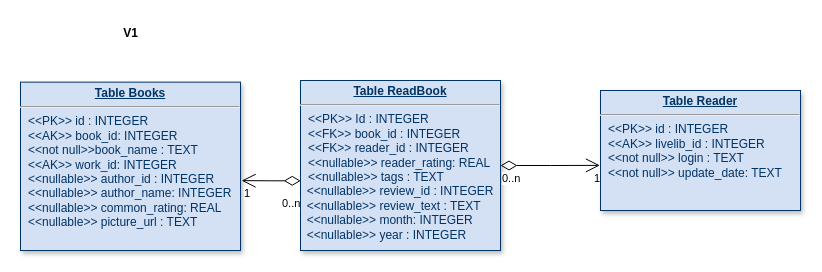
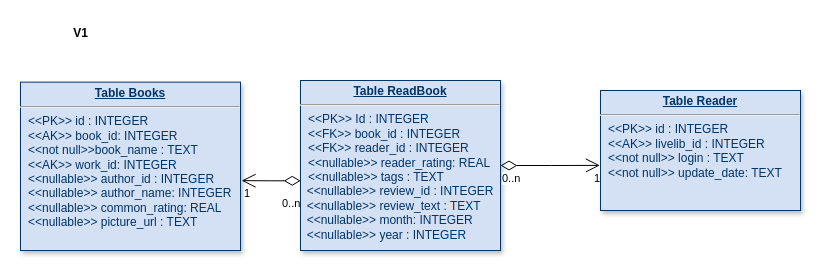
node "V1": moved (131, 34) -> (81, 34)
